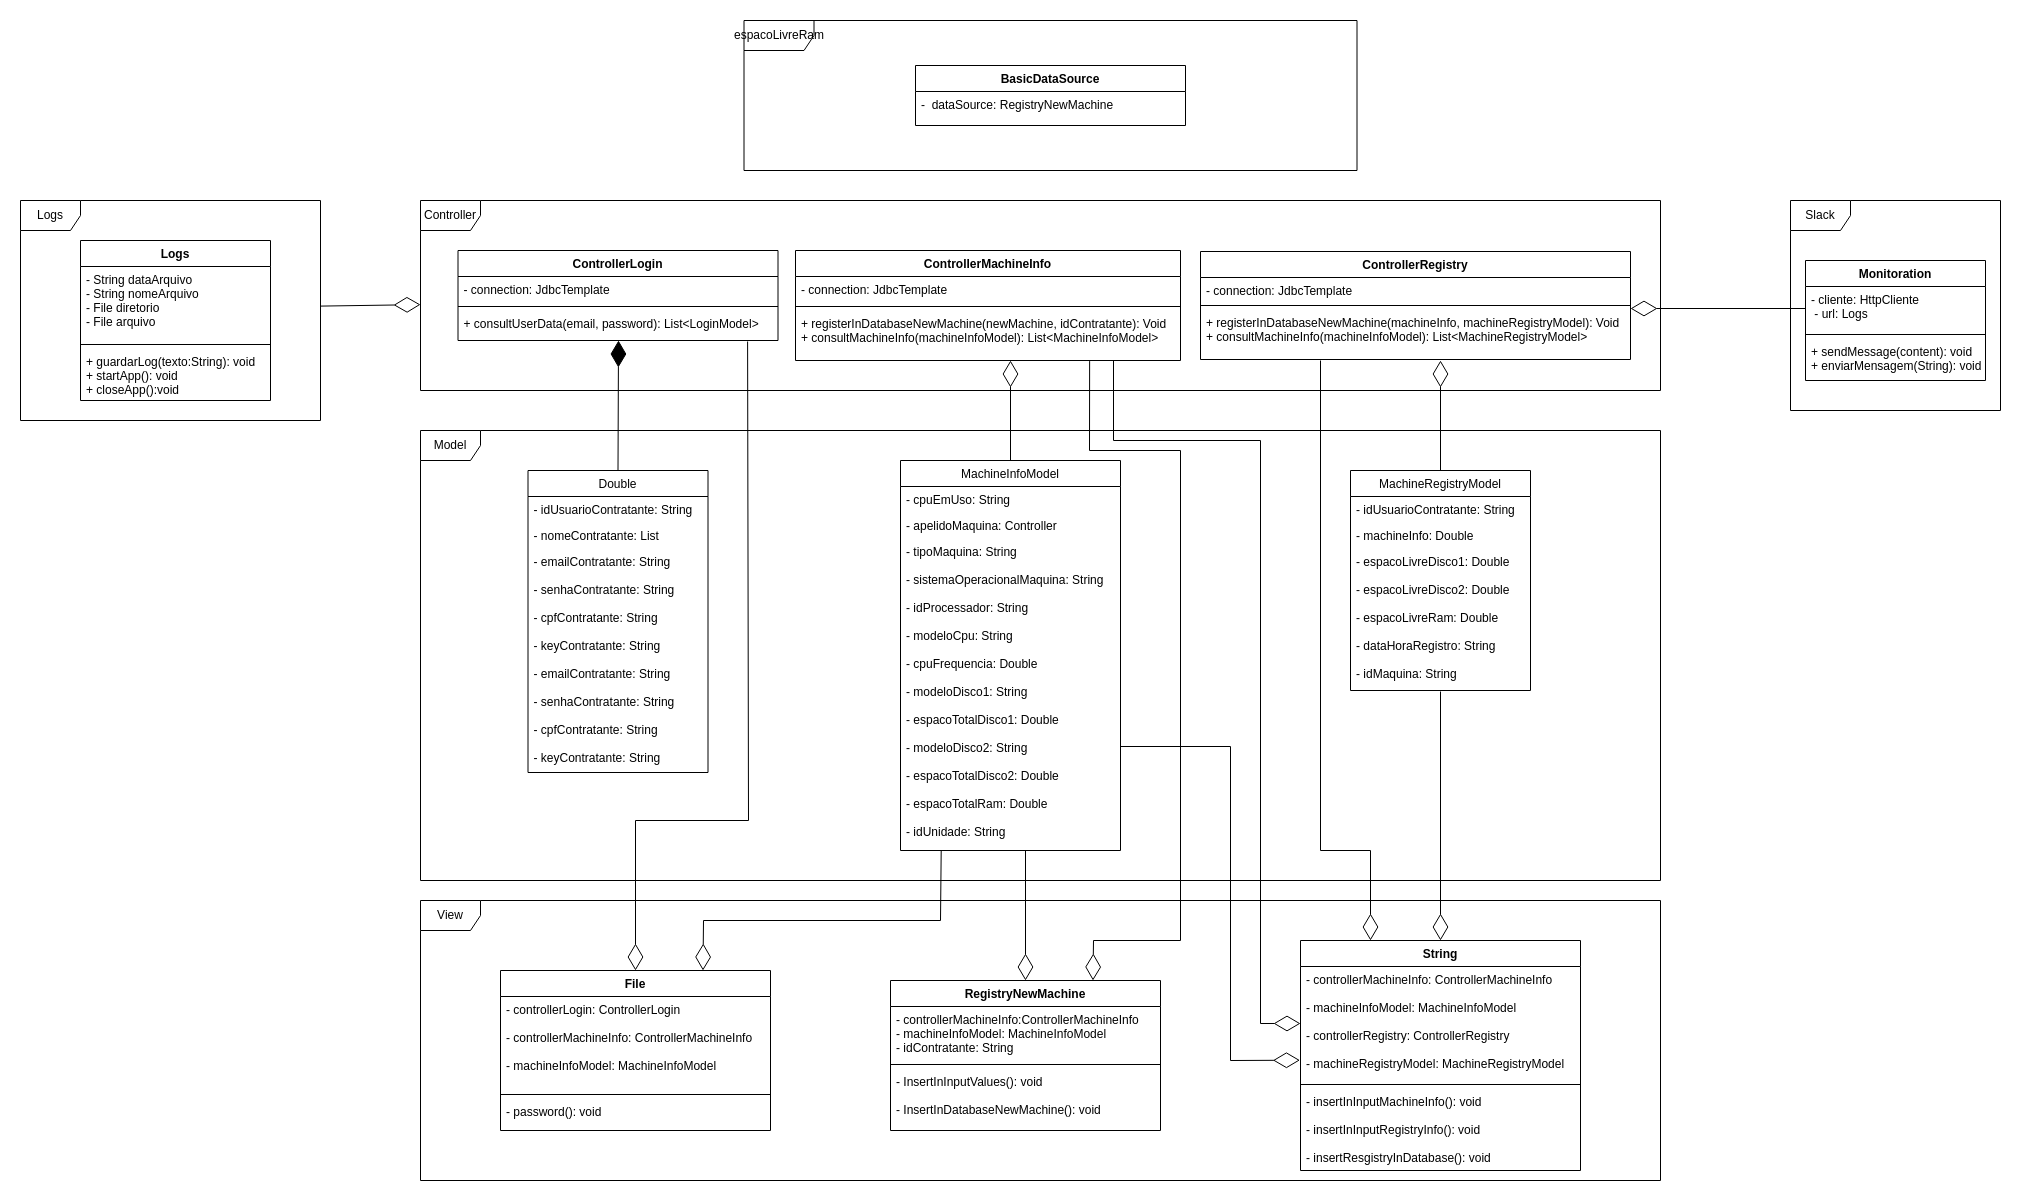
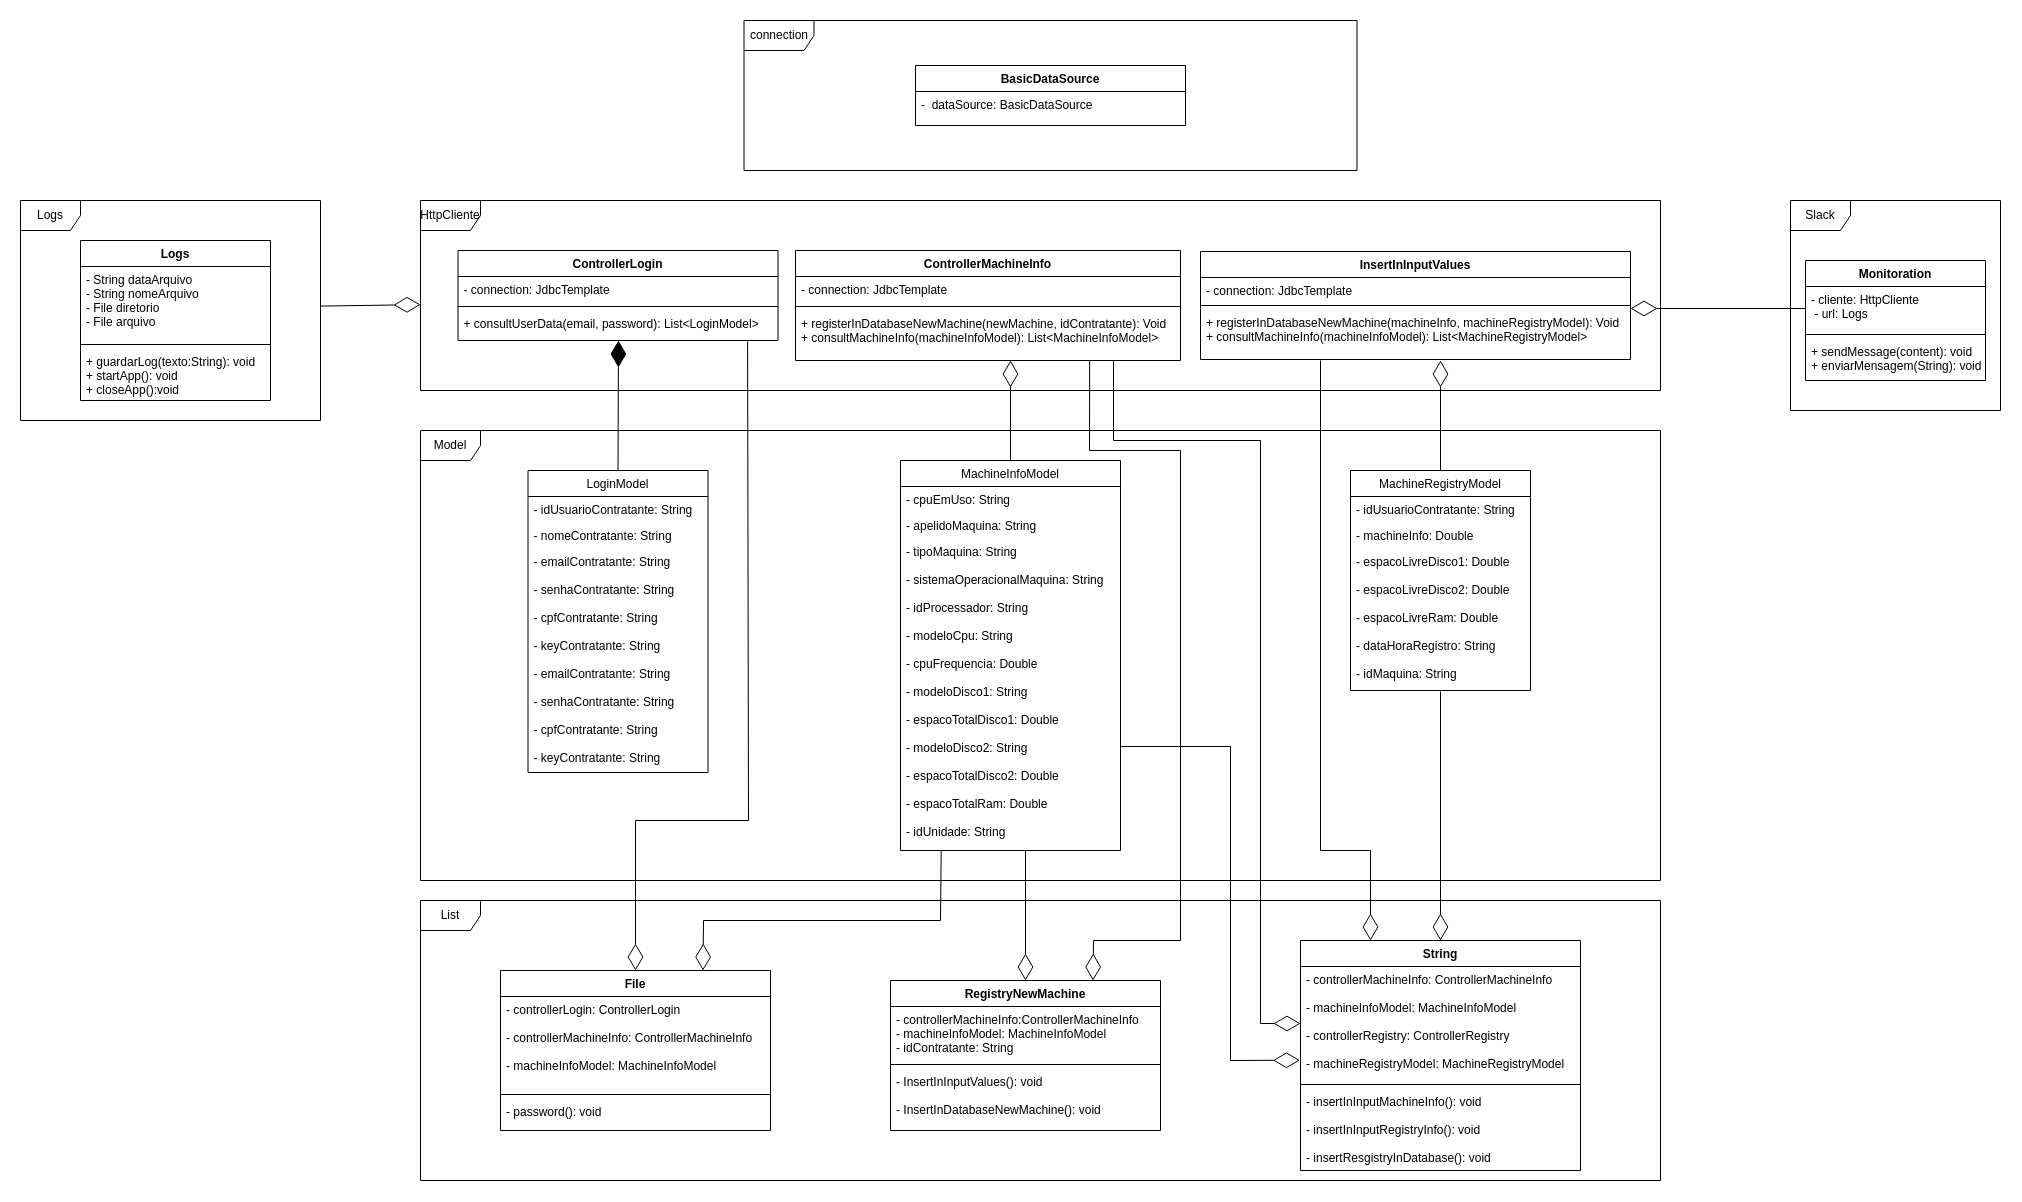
node "espacoLivreRam": label "espacoLivreRam" -> "connection"
node "- dataSource: RegistryNewMachine": label "- dataSource: RegistryNewMachine" -> "- dataSource: BasicDataSource"
node "Controller": label "Controller" -> "HttpCliente"
node "ControllerRegistry": label "ControllerRegistry" -> "InsertInInputValues"
node "Double": label "Double" -> "LoginModel"
node "- apelidoMaquina: Controller": label "- apelidoMaquina: Controller" -> "- apelidoMaquina: String"
node "- nomeContratante: List": label "- nomeContratante: List" -> "- nomeContratante: String"
node "View": label "View" -> "List"
